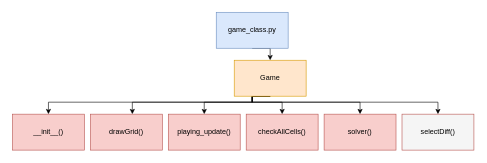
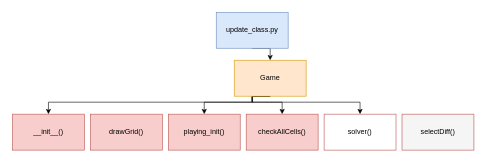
node "game_class.py": label "game_class.py" -> "update_class.py"
edge "Game" -> "selectDiff()": removed
edge "Game" -> "drawGrid()": removed
node "playing_update()": label "playing_update()" -> "playing_init()"
node "solver()": fillcolor #f8cecc -> #ffffff
